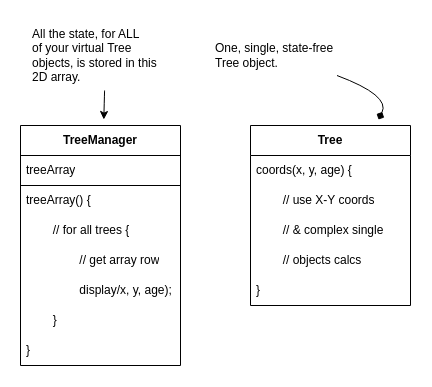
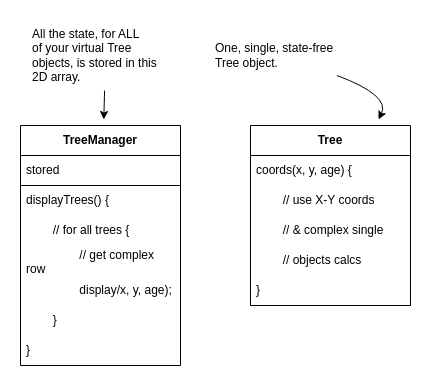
edge "One, single, state-free Tree object." -> "Tree": arrowhead diamond -> classic
node "treeArray": label "treeArray" -> "stored"
node "treeArray() {": label "treeArray() {" -> "displayTrees() {"
node "// get array row": label "// get array row" -> "// get complex row"
